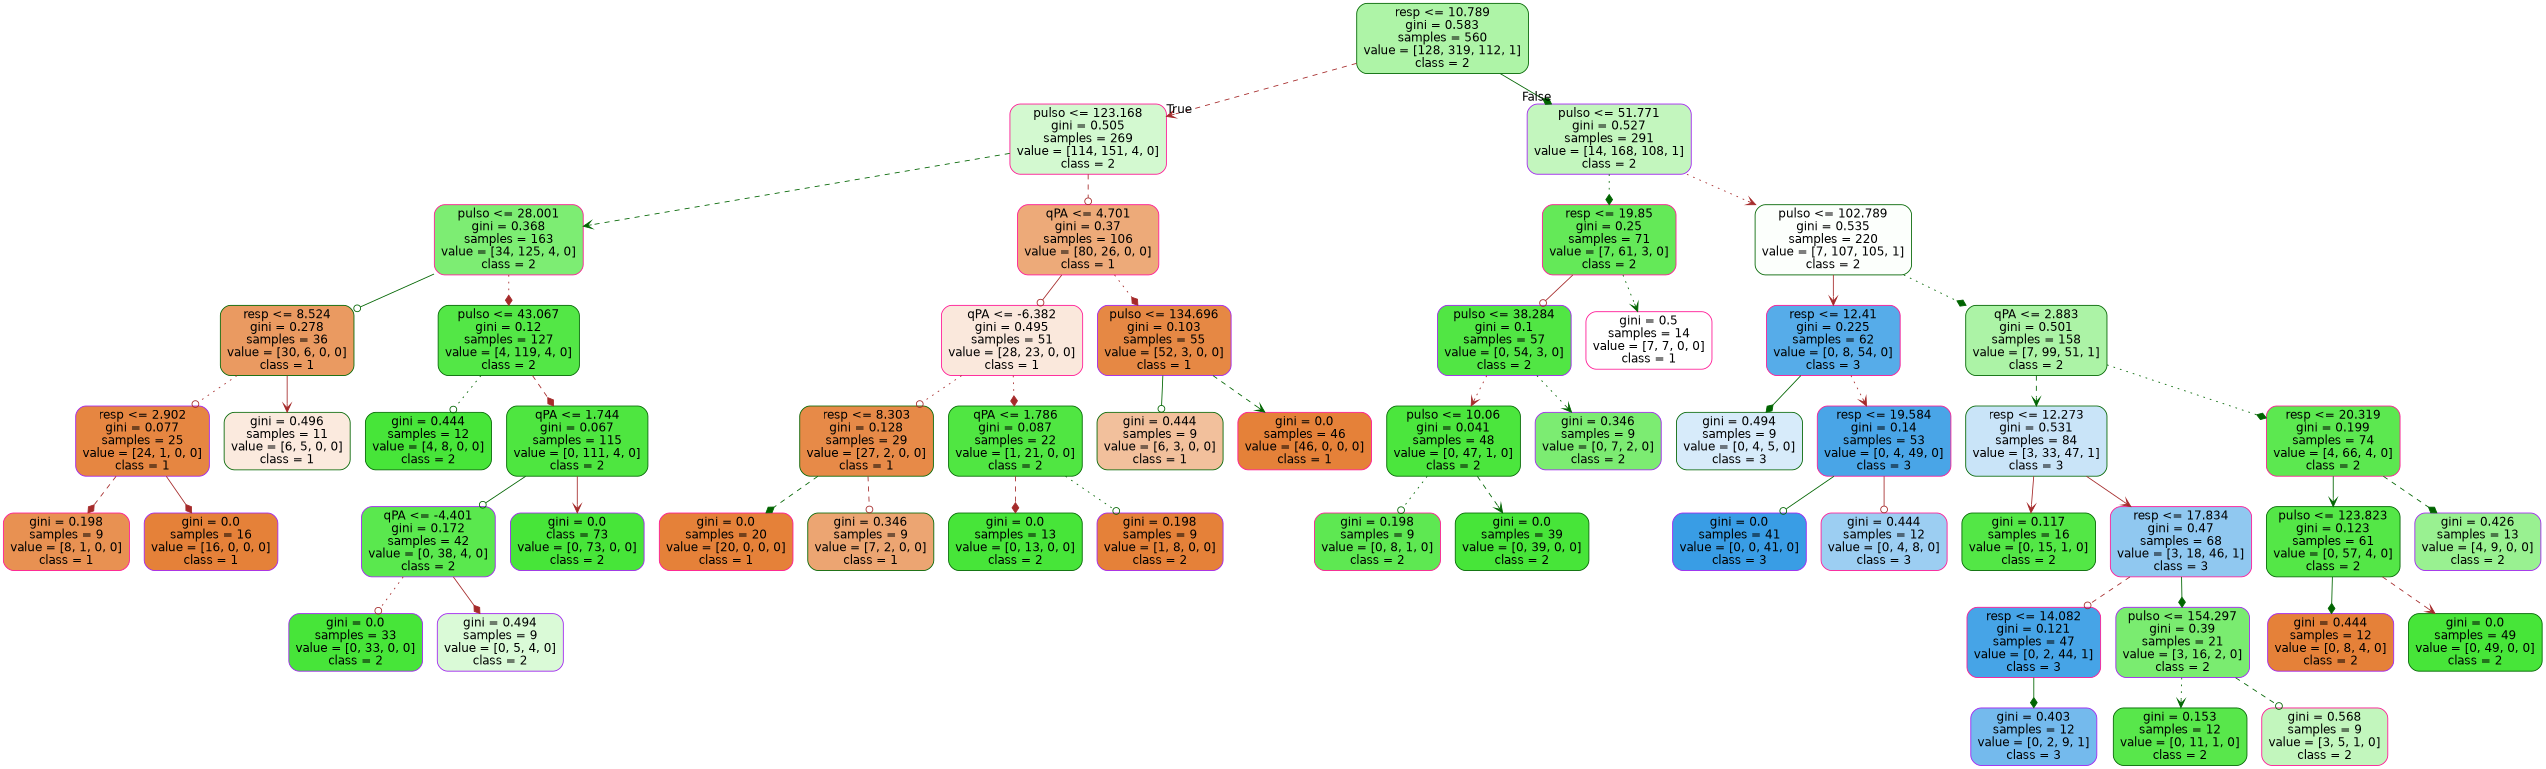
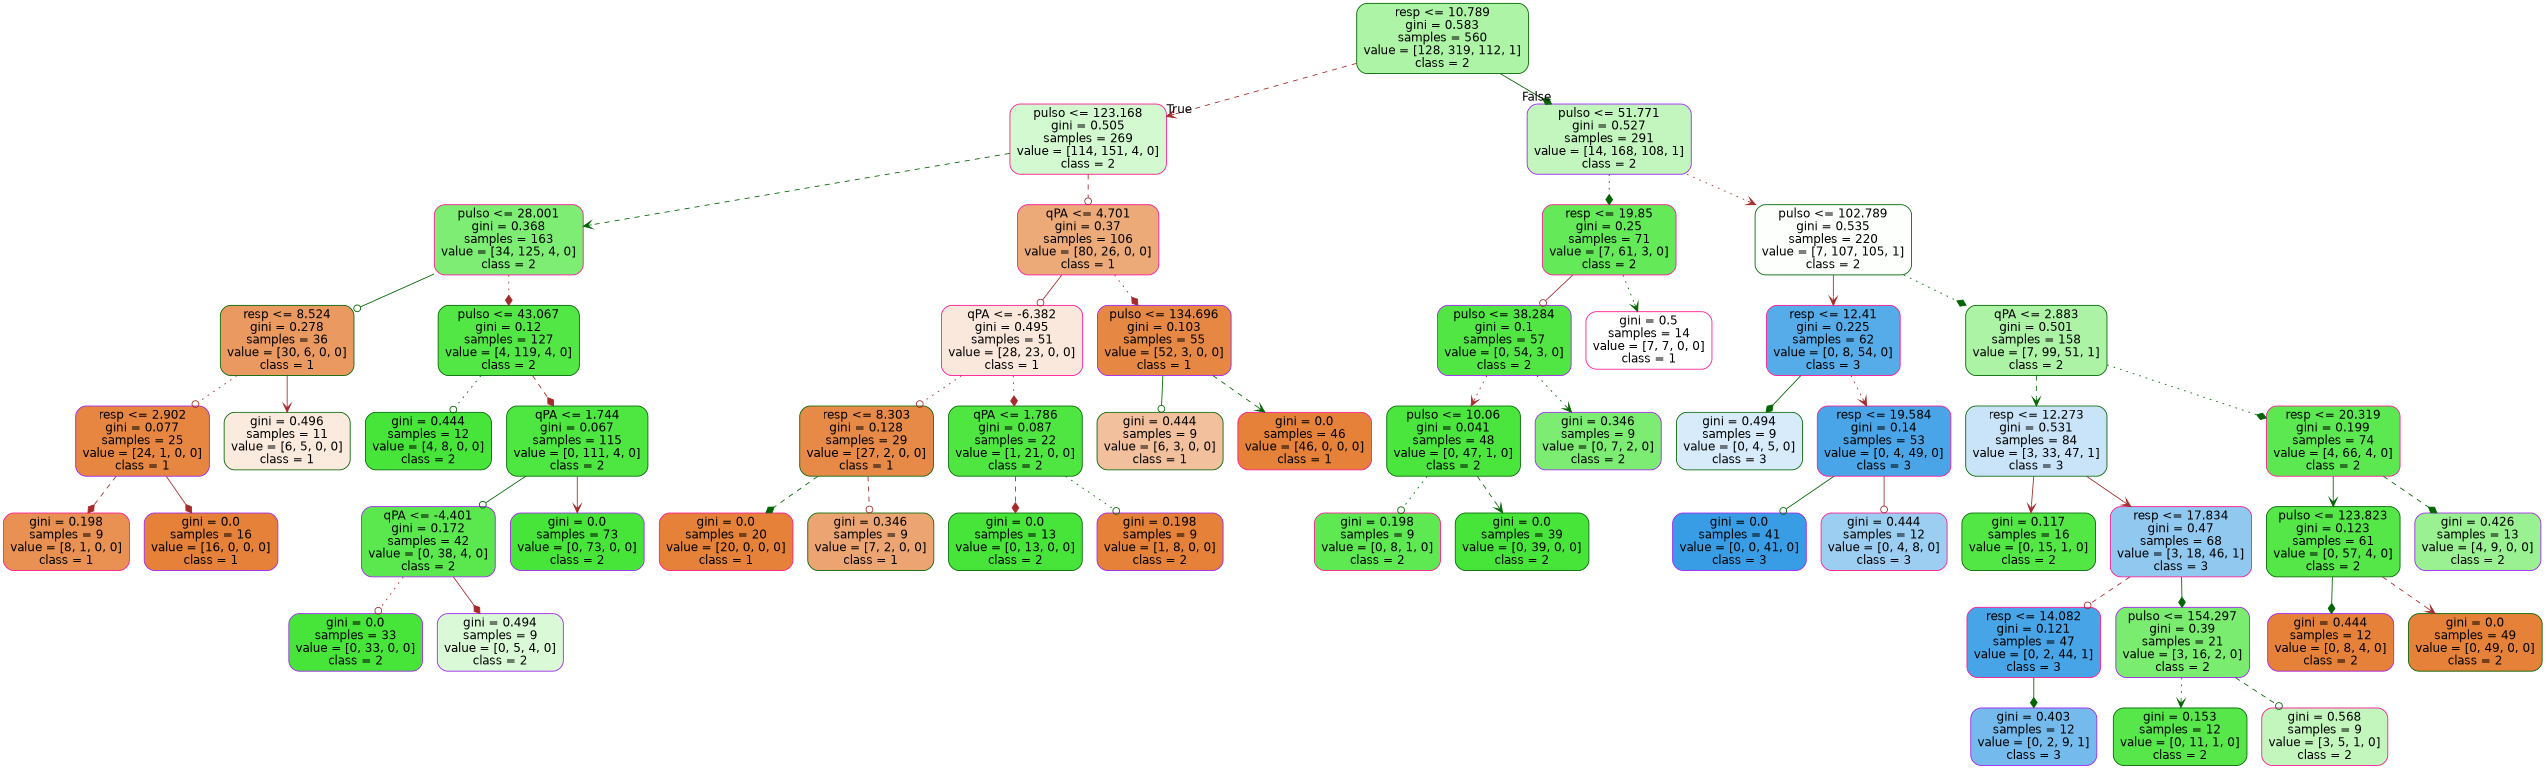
node "gini = 0.0 class = 73 value = [0, 73, 0, 0] class = 2": label "gini = 0.0 class = 73 value = [0, 73, 0, 0] class = 2" -> "gini = 0.0 samples = 73 value = [0, 73, 0, 0] class = 2"
node "gini = 0.0 samples = 49 value = [0, 49, 0, 0] class = 2": fillcolor #47e539 -> #e58139
